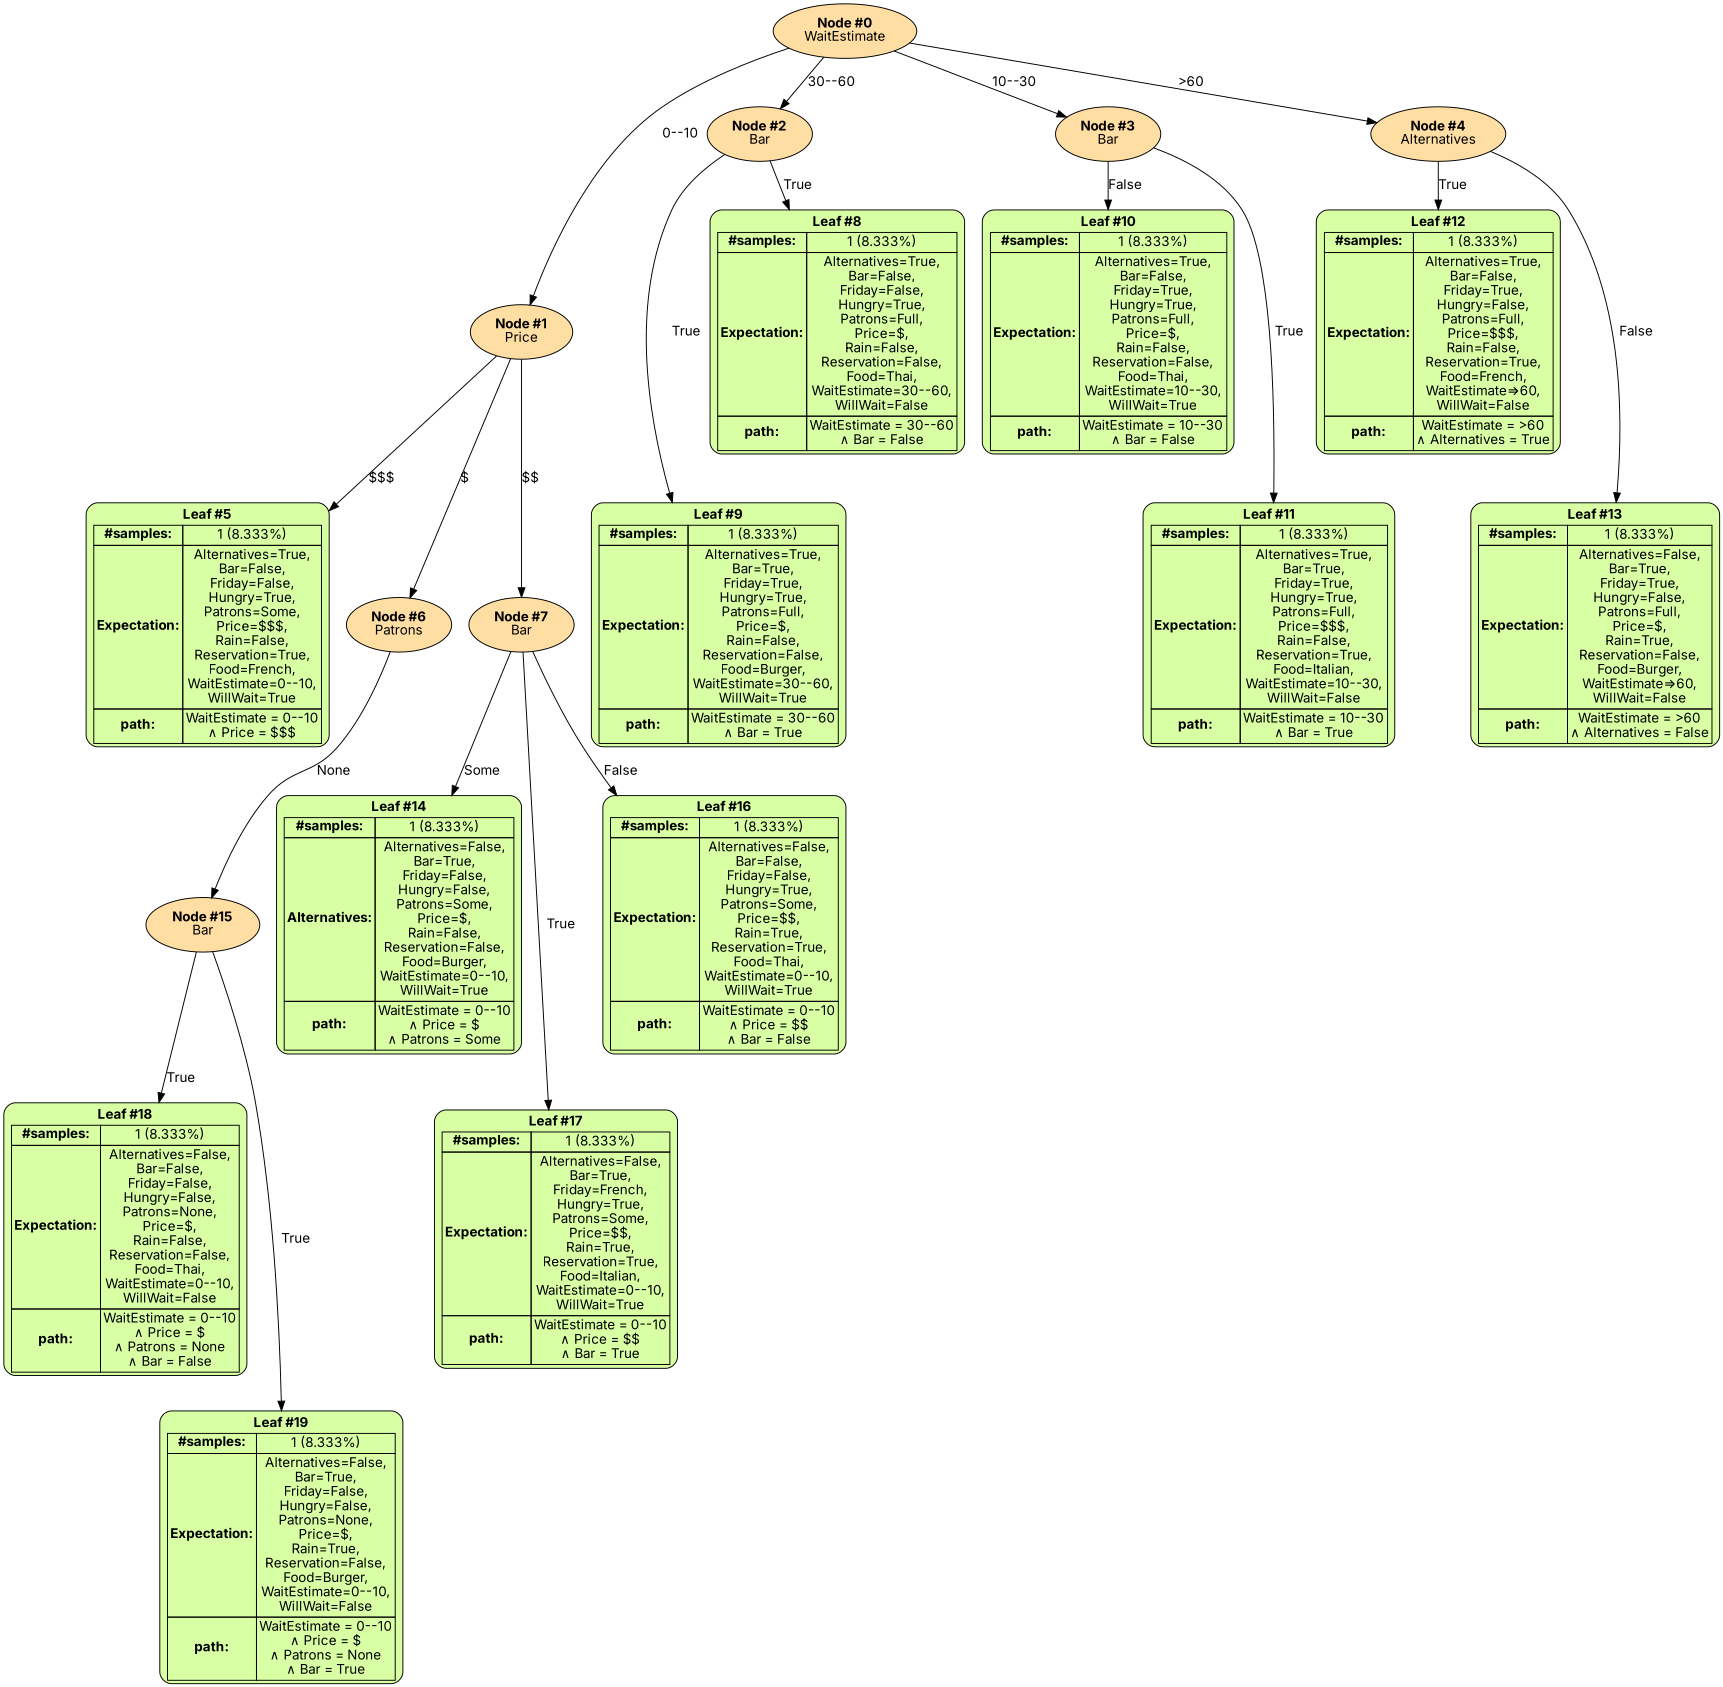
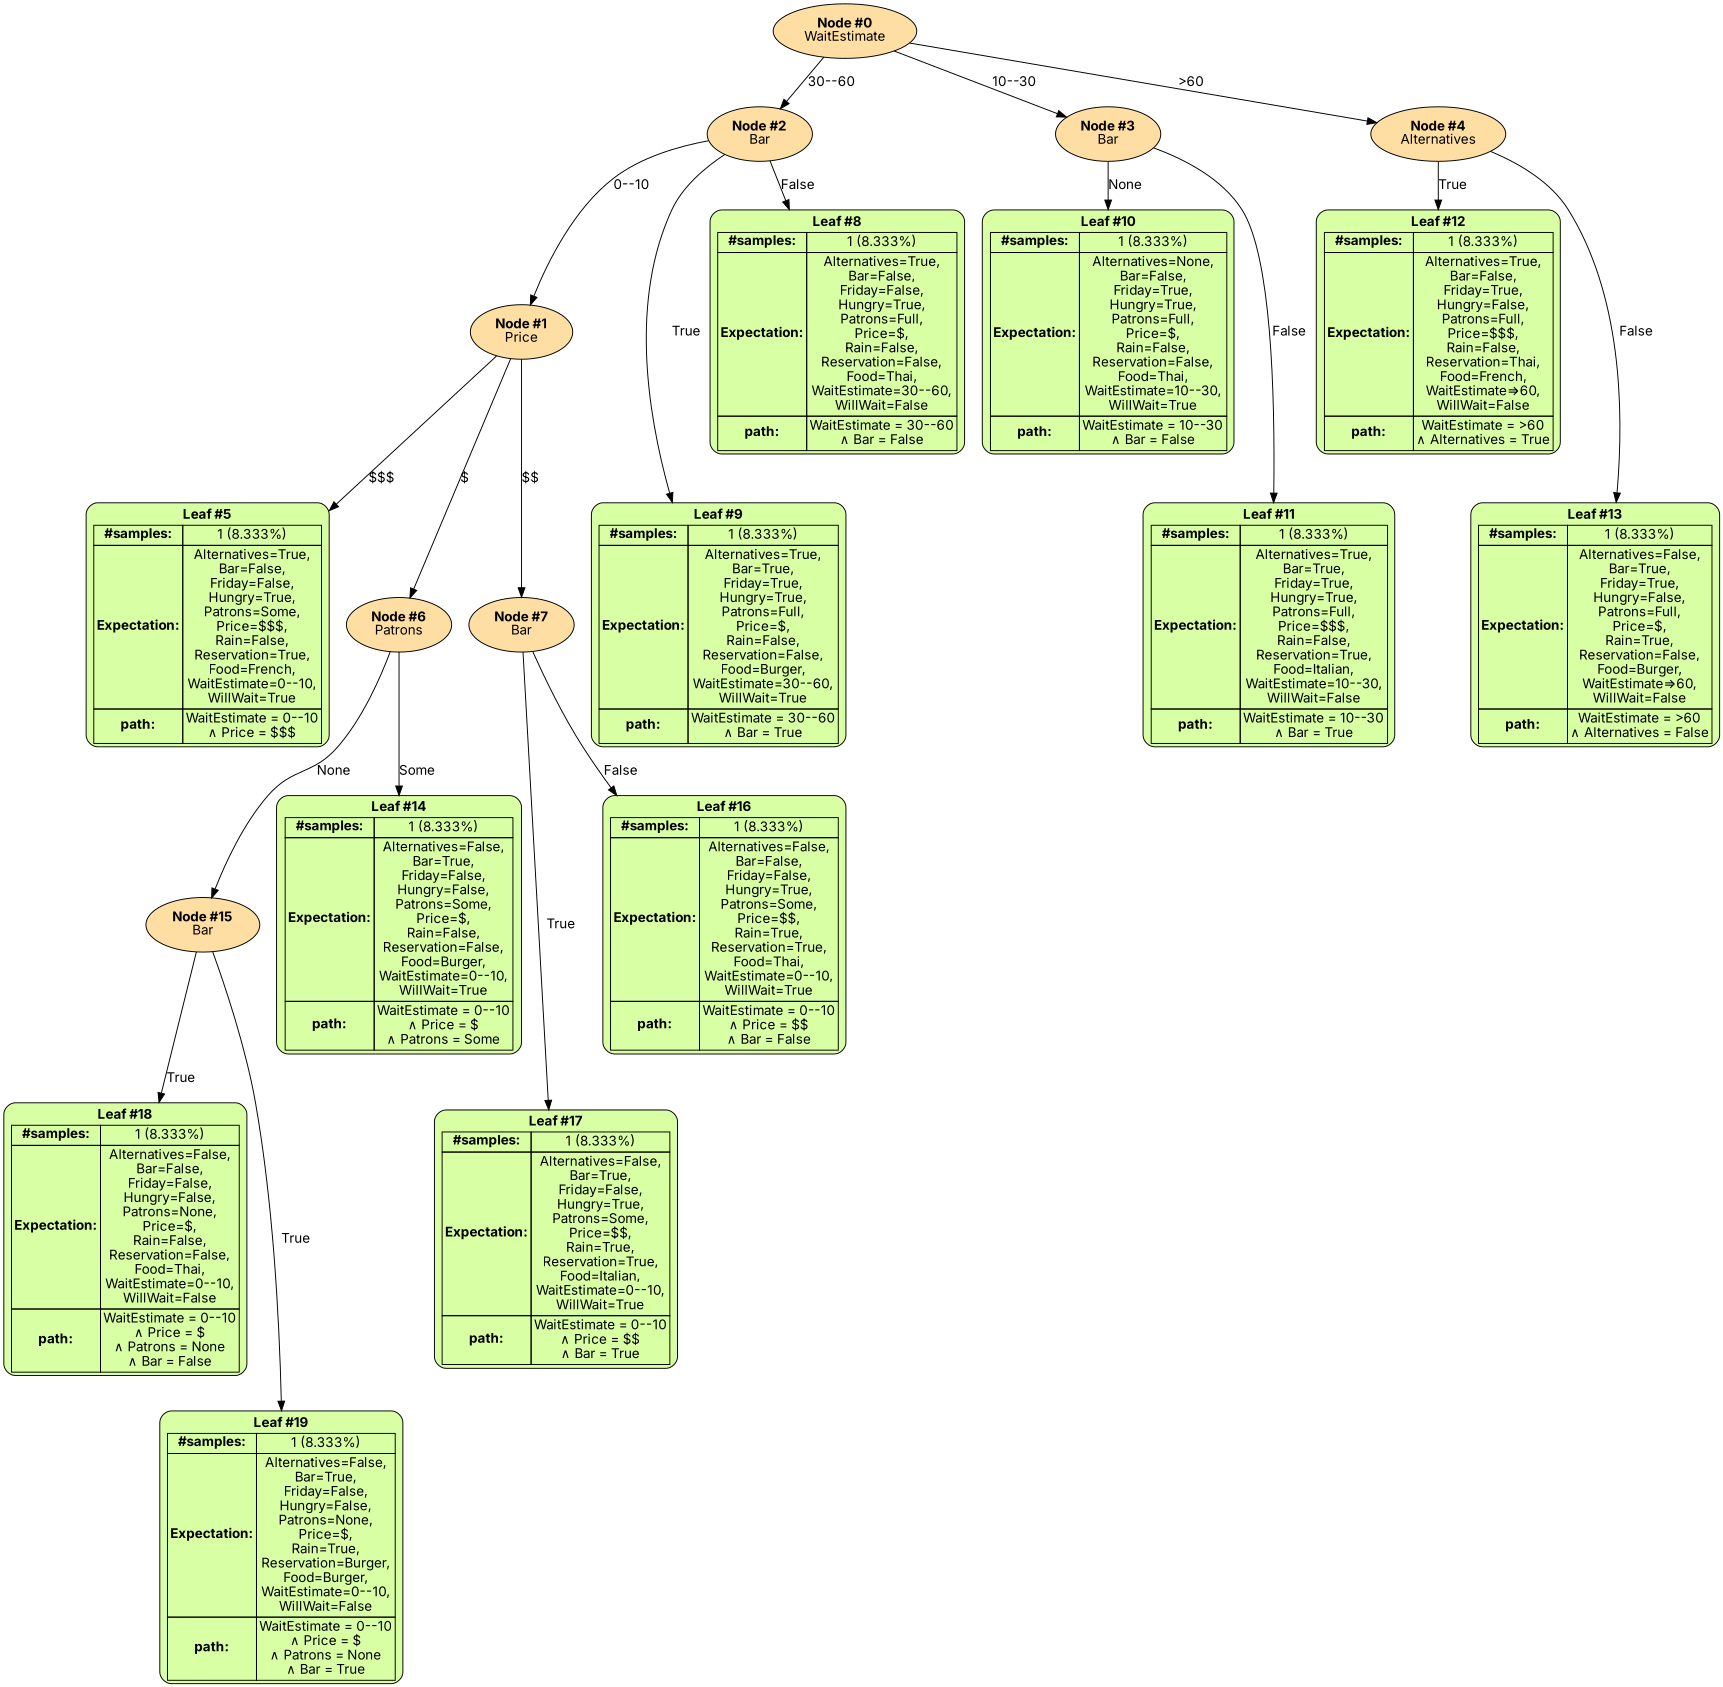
edge "Node #0" -> "Node #1": now "Node #2" -> "Node #1"
edge "Node #2" -> "Leaf #8": label "True" -> "False"
edge "Node #3" -> "Leaf #10": label "False" -> "None"
node "Leaf #10": text "Alternatives=True," -> "Alternatives=None,"
edge "Node #3" -> "Leaf #11": label "True" -> "False"
node "Leaf #12": text "Reservation=True," -> "Reservation=Thai,"
edge "Node #7" -> "Leaf #14": now "Node #6" -> "Leaf #14"
node "Leaf #14": text "Alternatives:" -> "Expectation:"
node "Leaf #17": text "Friday=French," -> "Friday=False,"
node "Leaf #19": text "Reservation=False," -> "Reservation=Burger,"
